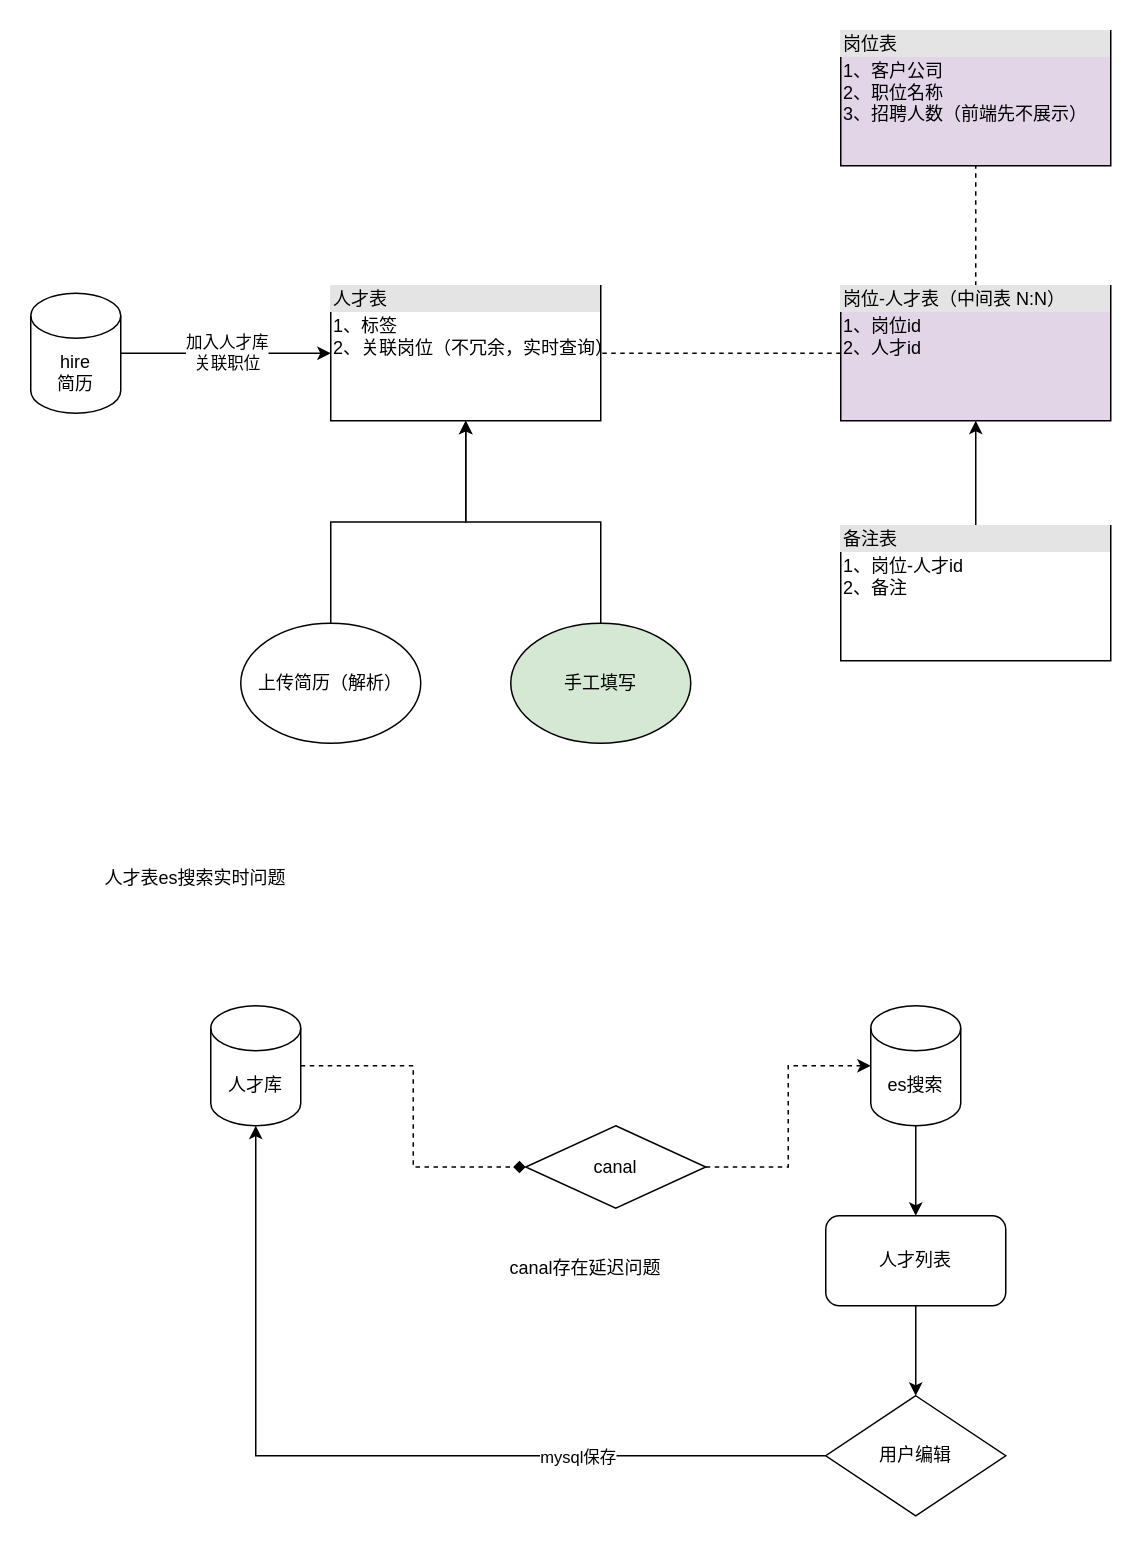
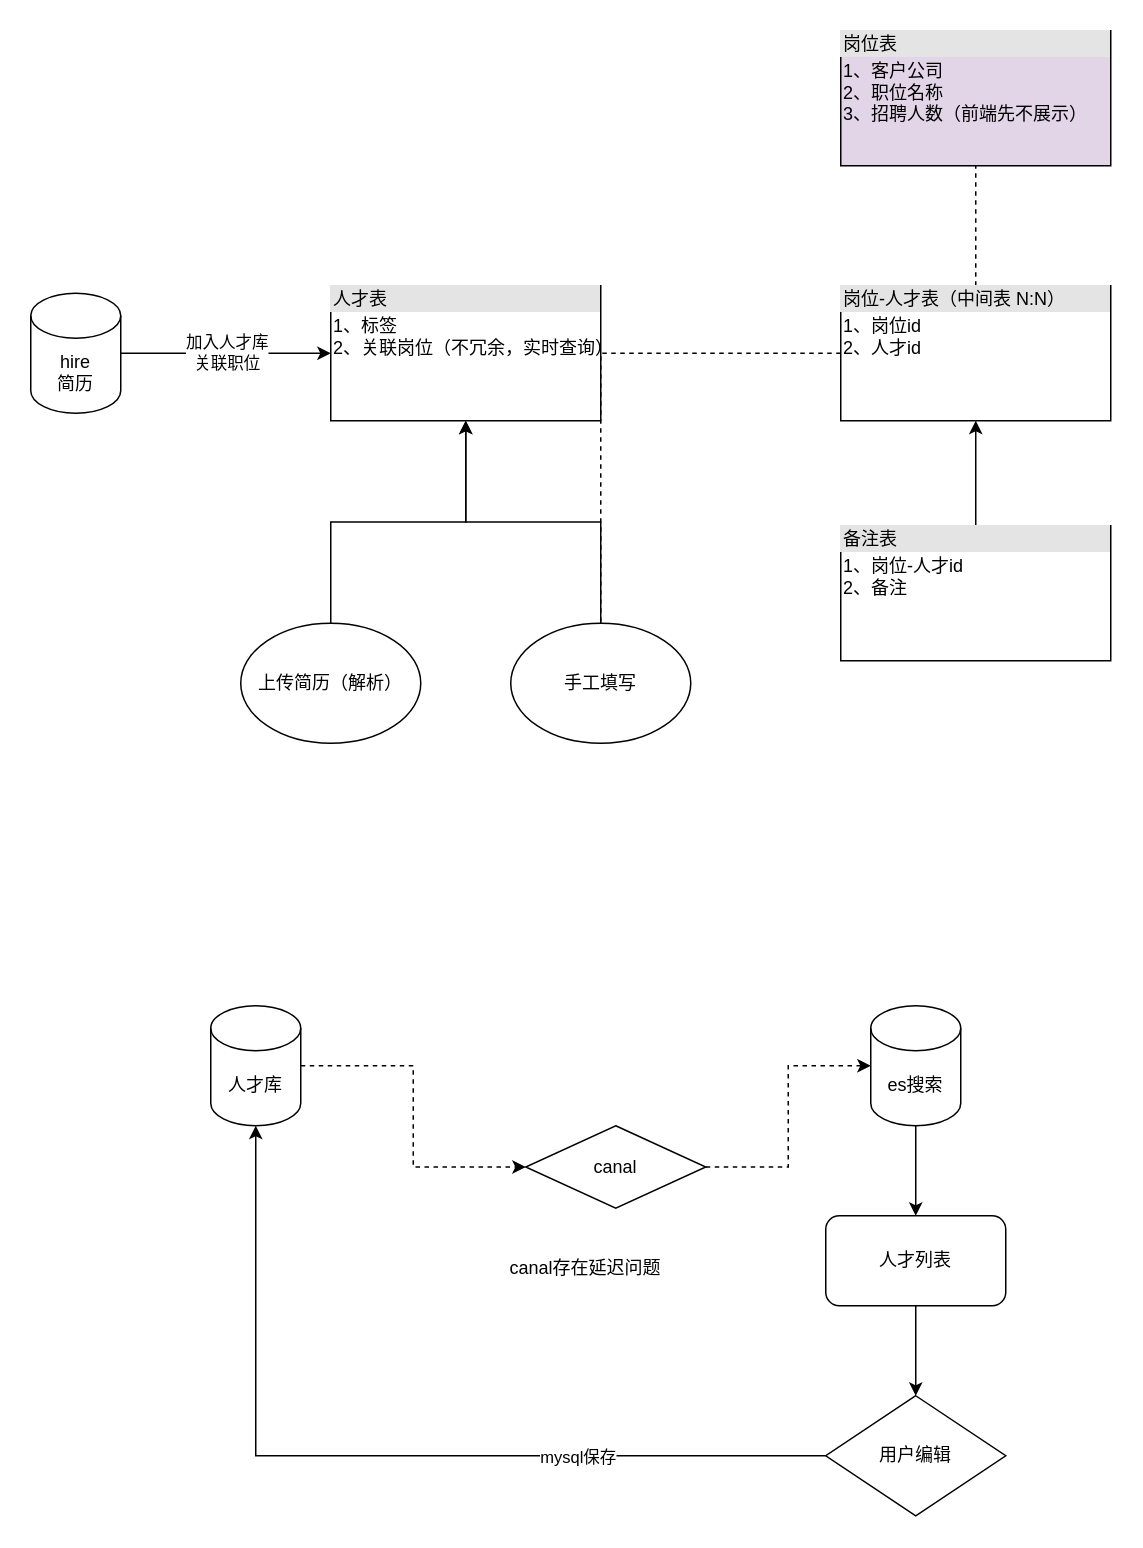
edge "人才表 1、标签 2、关联岗位（不冗余，实时查询）" -- "岗位-人才表（中间表 N:N） 1、岗位id 2、人才id": now "手工填写" -- "岗位-人才表（中间表 N:N） 1、岗位id 2、人才id"
node "岗位-人才表（中间表 N:N） 1、岗位id 2、人才id": fillcolor #e1d5e7 -> #ffffff
node "手工填写": fillcolor #d5e8d4 -> #ffffff
node "人才表es搜索实时问题": removed
edge "人才库" -> "canal": arrowhead diamond -> classic
